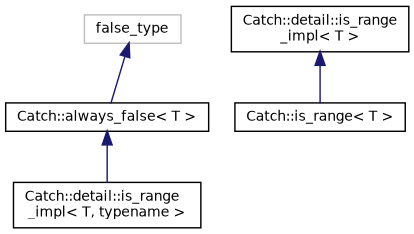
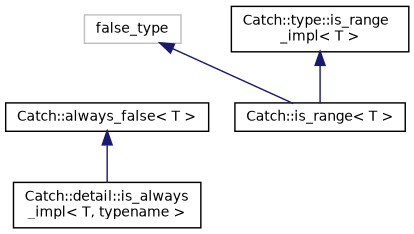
node "Catch::detail::is_range _impl< T >": label "Catch::detail::is_range _impl< T >" -> "Catch::type::is_range _impl< T >"
edge "Catch::always_false< T >" -> "false_type": now "Catch::is_range< T >" -> "false_type"
node "Catch::detail::is_range _impl< T, typename >": label "Catch::detail::is_range _impl< T, typename >" -> "Catch::detail::is_always _impl< T, typename >"
